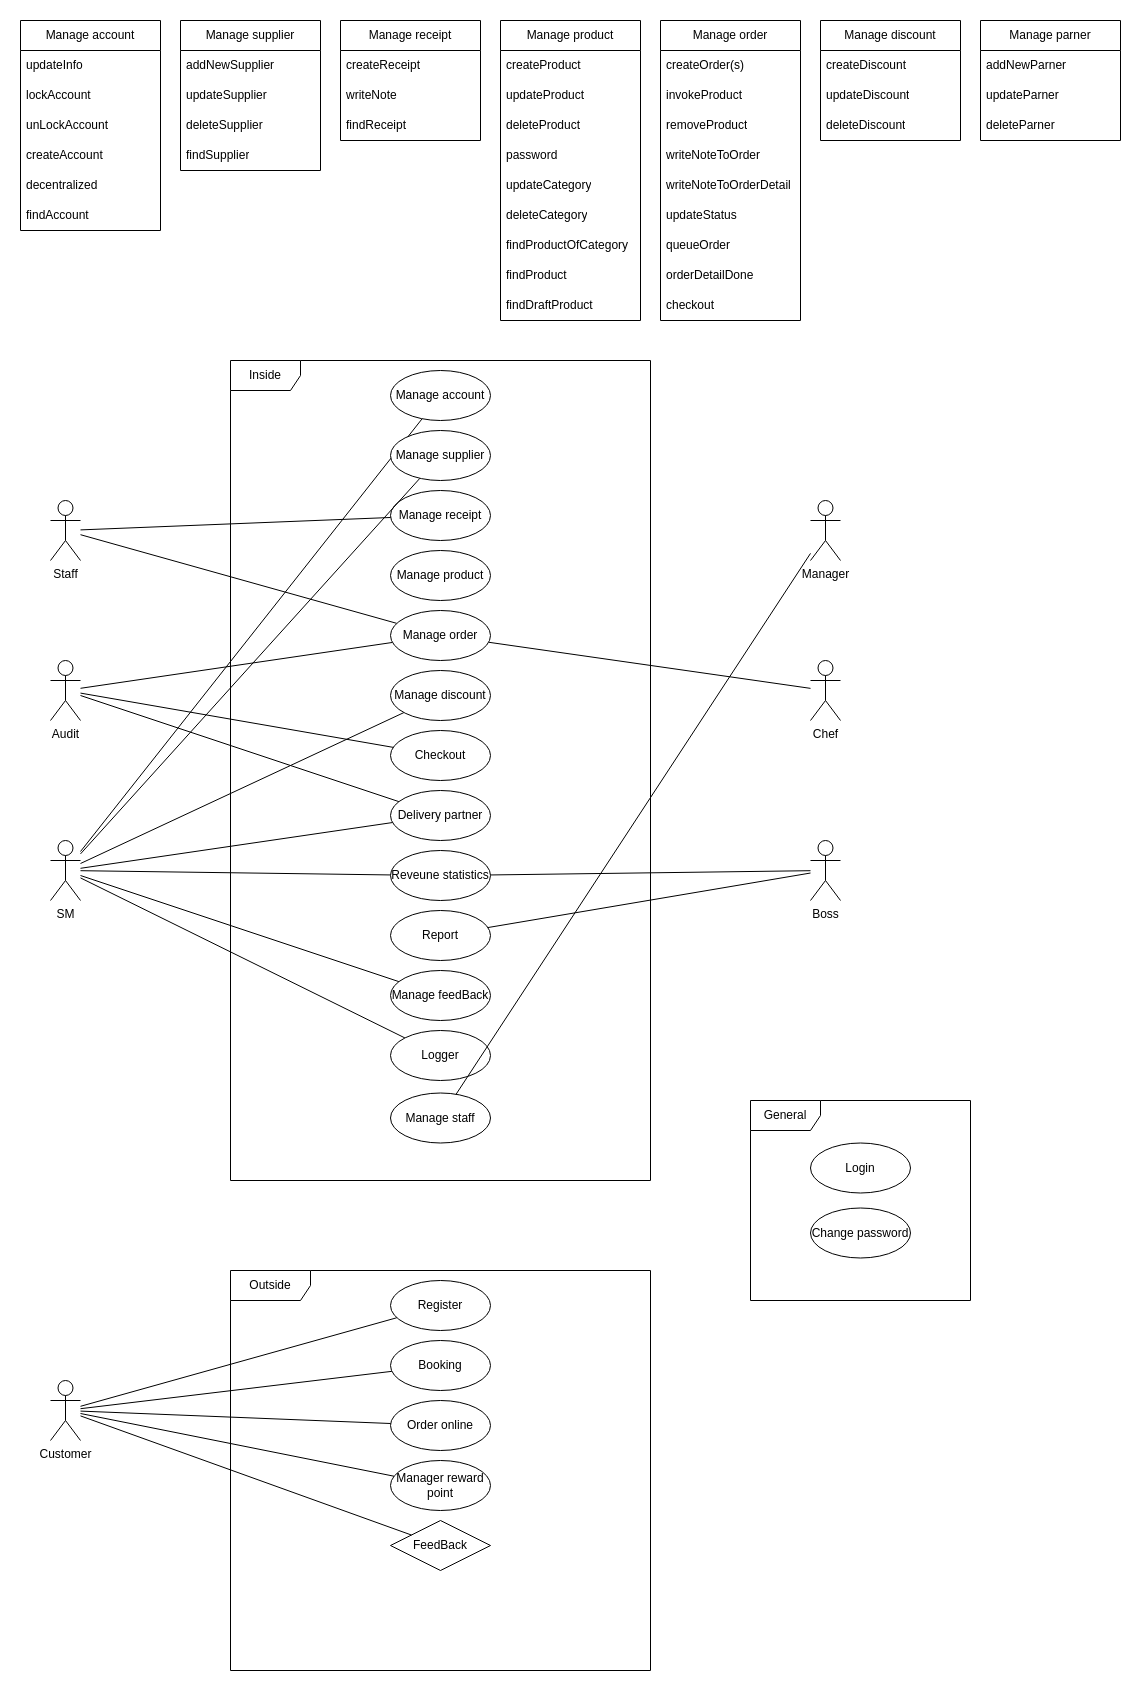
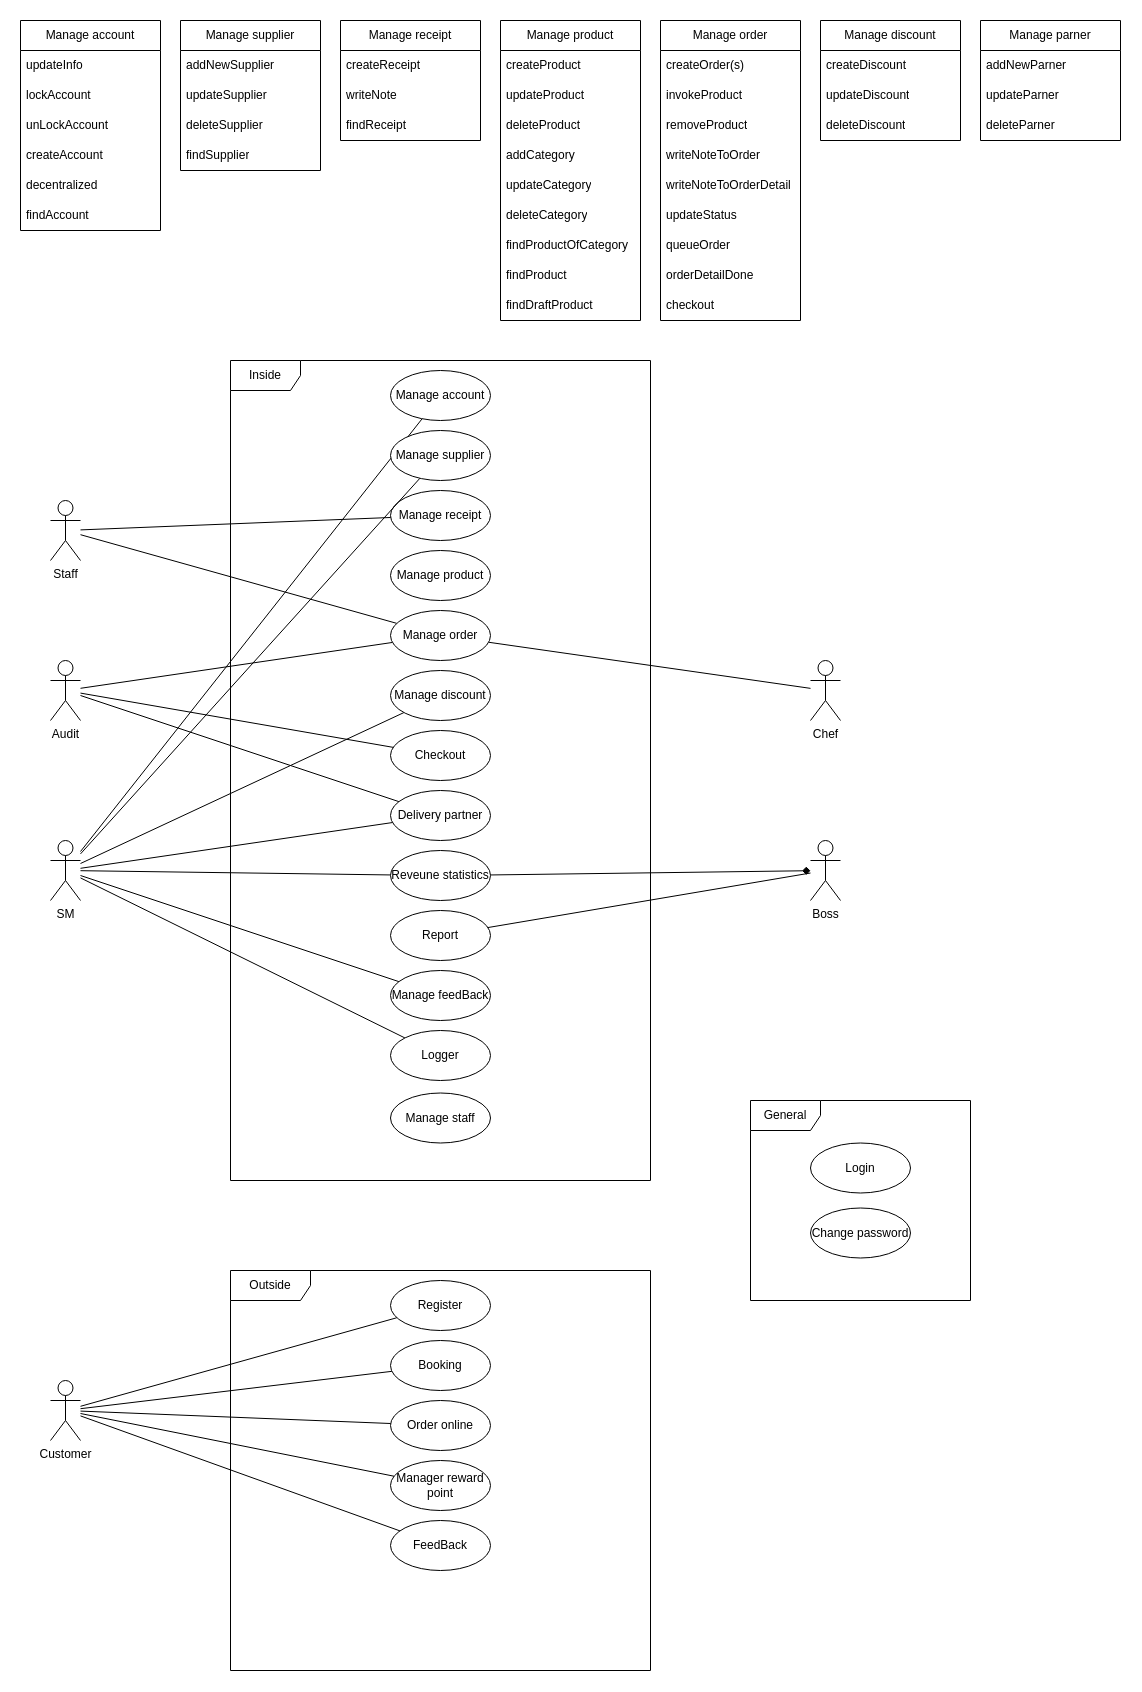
node "password": label "password" -> "addCategory"
node "Manager": removed
edge "Manager" -- "Manage staff": removed
edge "Boss" -- "Reveune statistics": arrowhead none -> diamond
node "FeedBack": shape diamond -> ellipse
